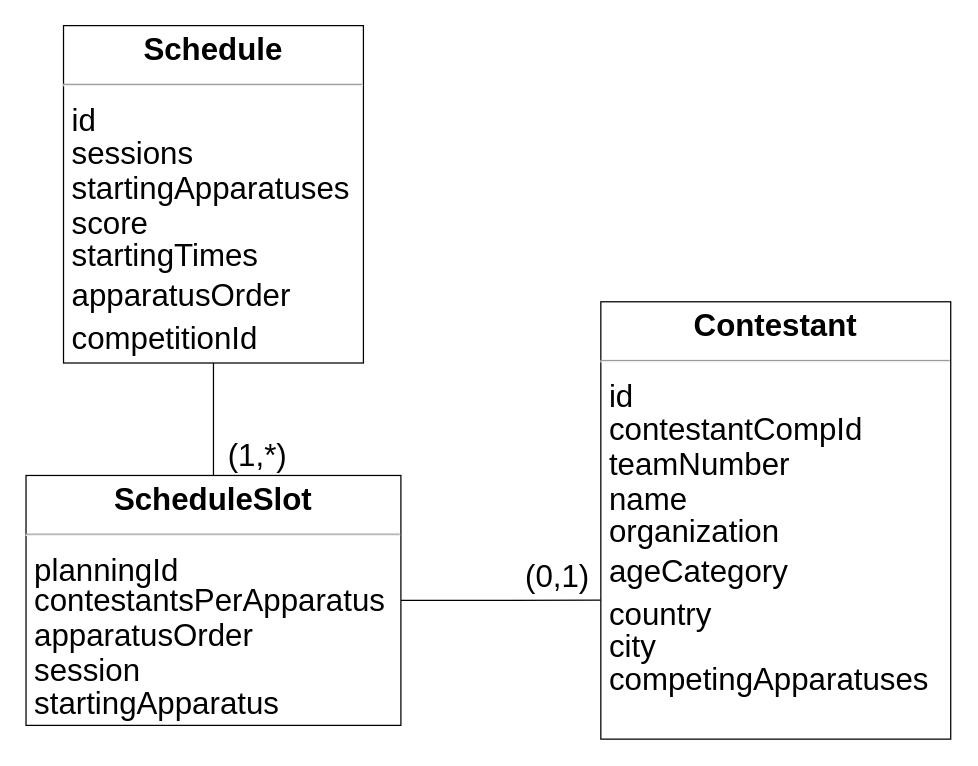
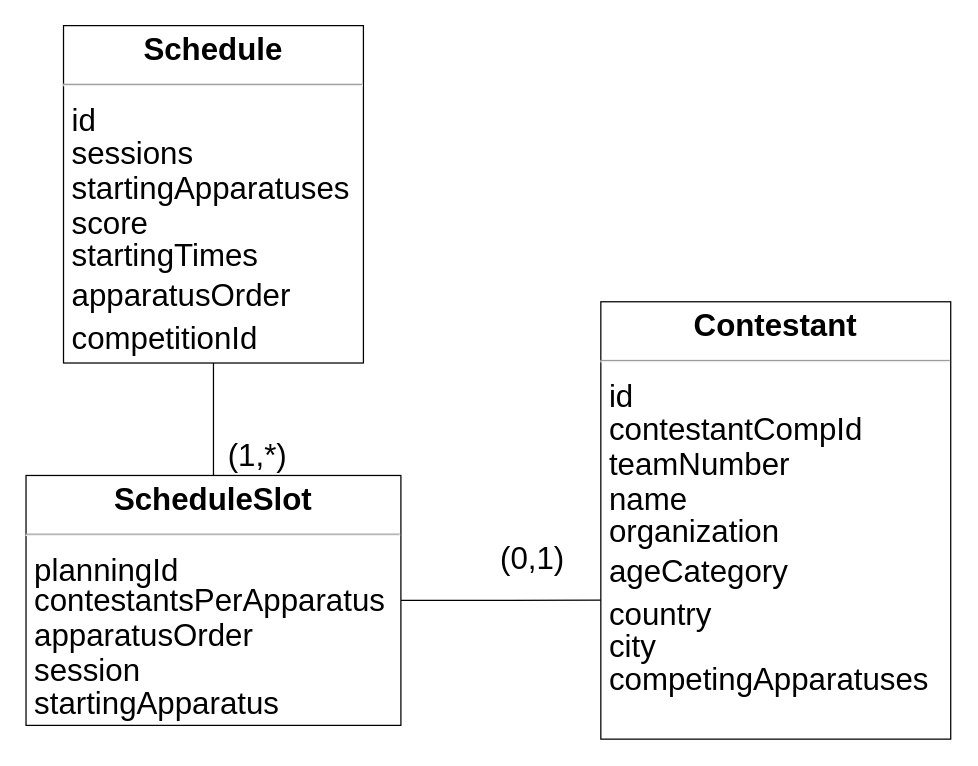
node "(0,1)": moved (557, 576) -> (532, 557)
